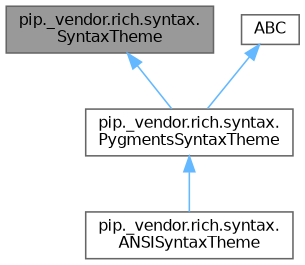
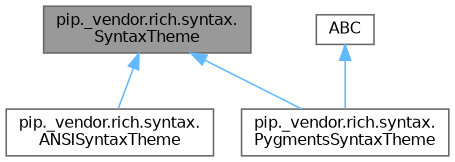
edge "pip._vendor.rich.syntax. ANSISyntaxTheme" -> "pip._vendor.rich.syntax. PygmentsSyntaxTheme": now "pip._vendor.rich.syntax. ANSISyntaxTheme" -> "pip._vendor.rich.syntax. SyntaxTheme"
